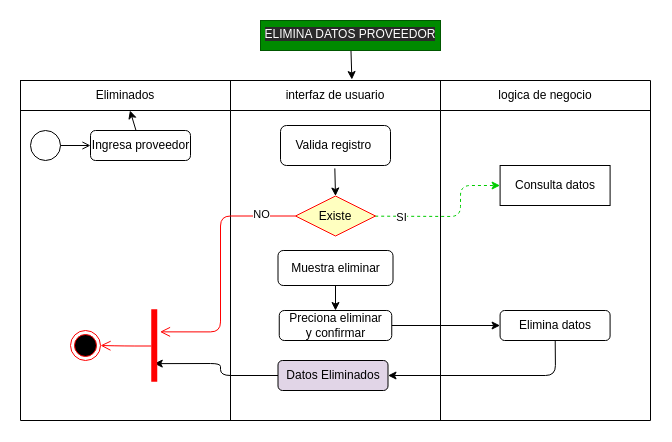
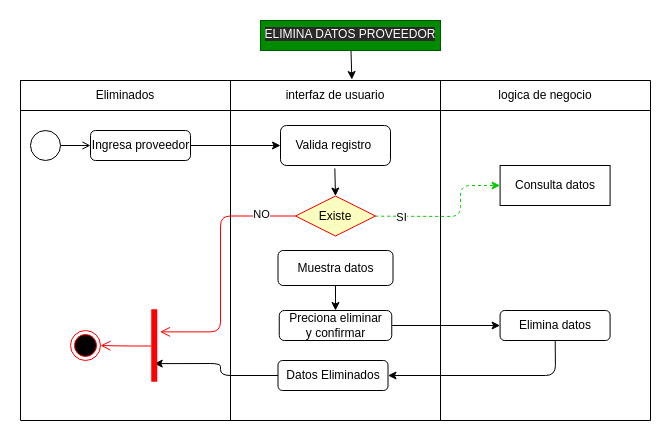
edge "Ingresa proveedor" -> "Eliminados": now "Ingresa proveedor" -> "Valida registro"
node "Muestra eliminar": label "Muestra eliminar" -> "Muestra datos"
node "Datos Eliminados": fillcolor #e1d5e7 -> #ffffff
